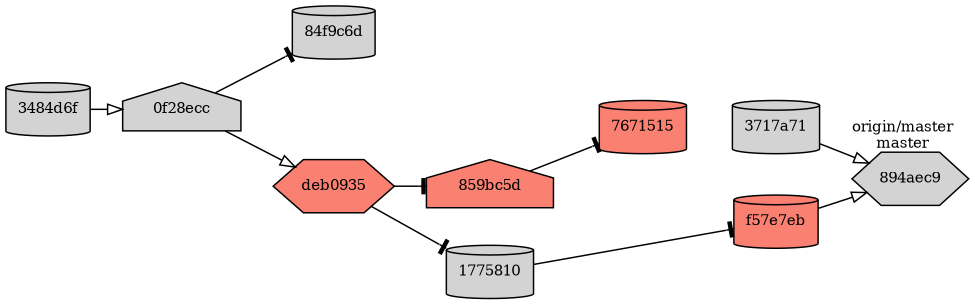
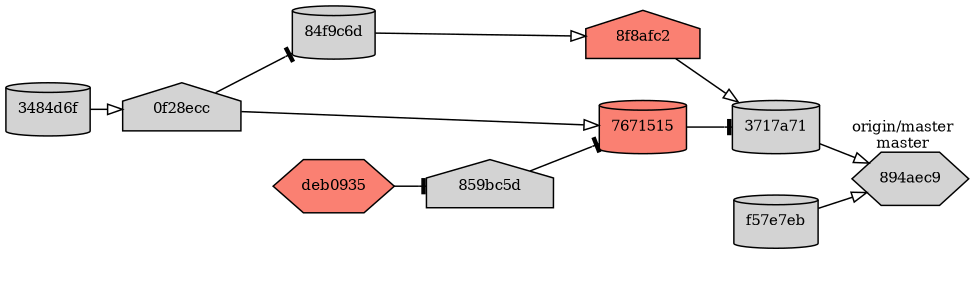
node "8f8afc2": added
edge "7671515" -> "3717a71": added
edge "0f28ecc" -> "deb0935": now "0f28ecc" -> "7671515"
node "859bc5d": fillcolor salmon -> lightgrey
node "f57e7eb": fillcolor salmon -> lightgrey
node "1775810": removed
